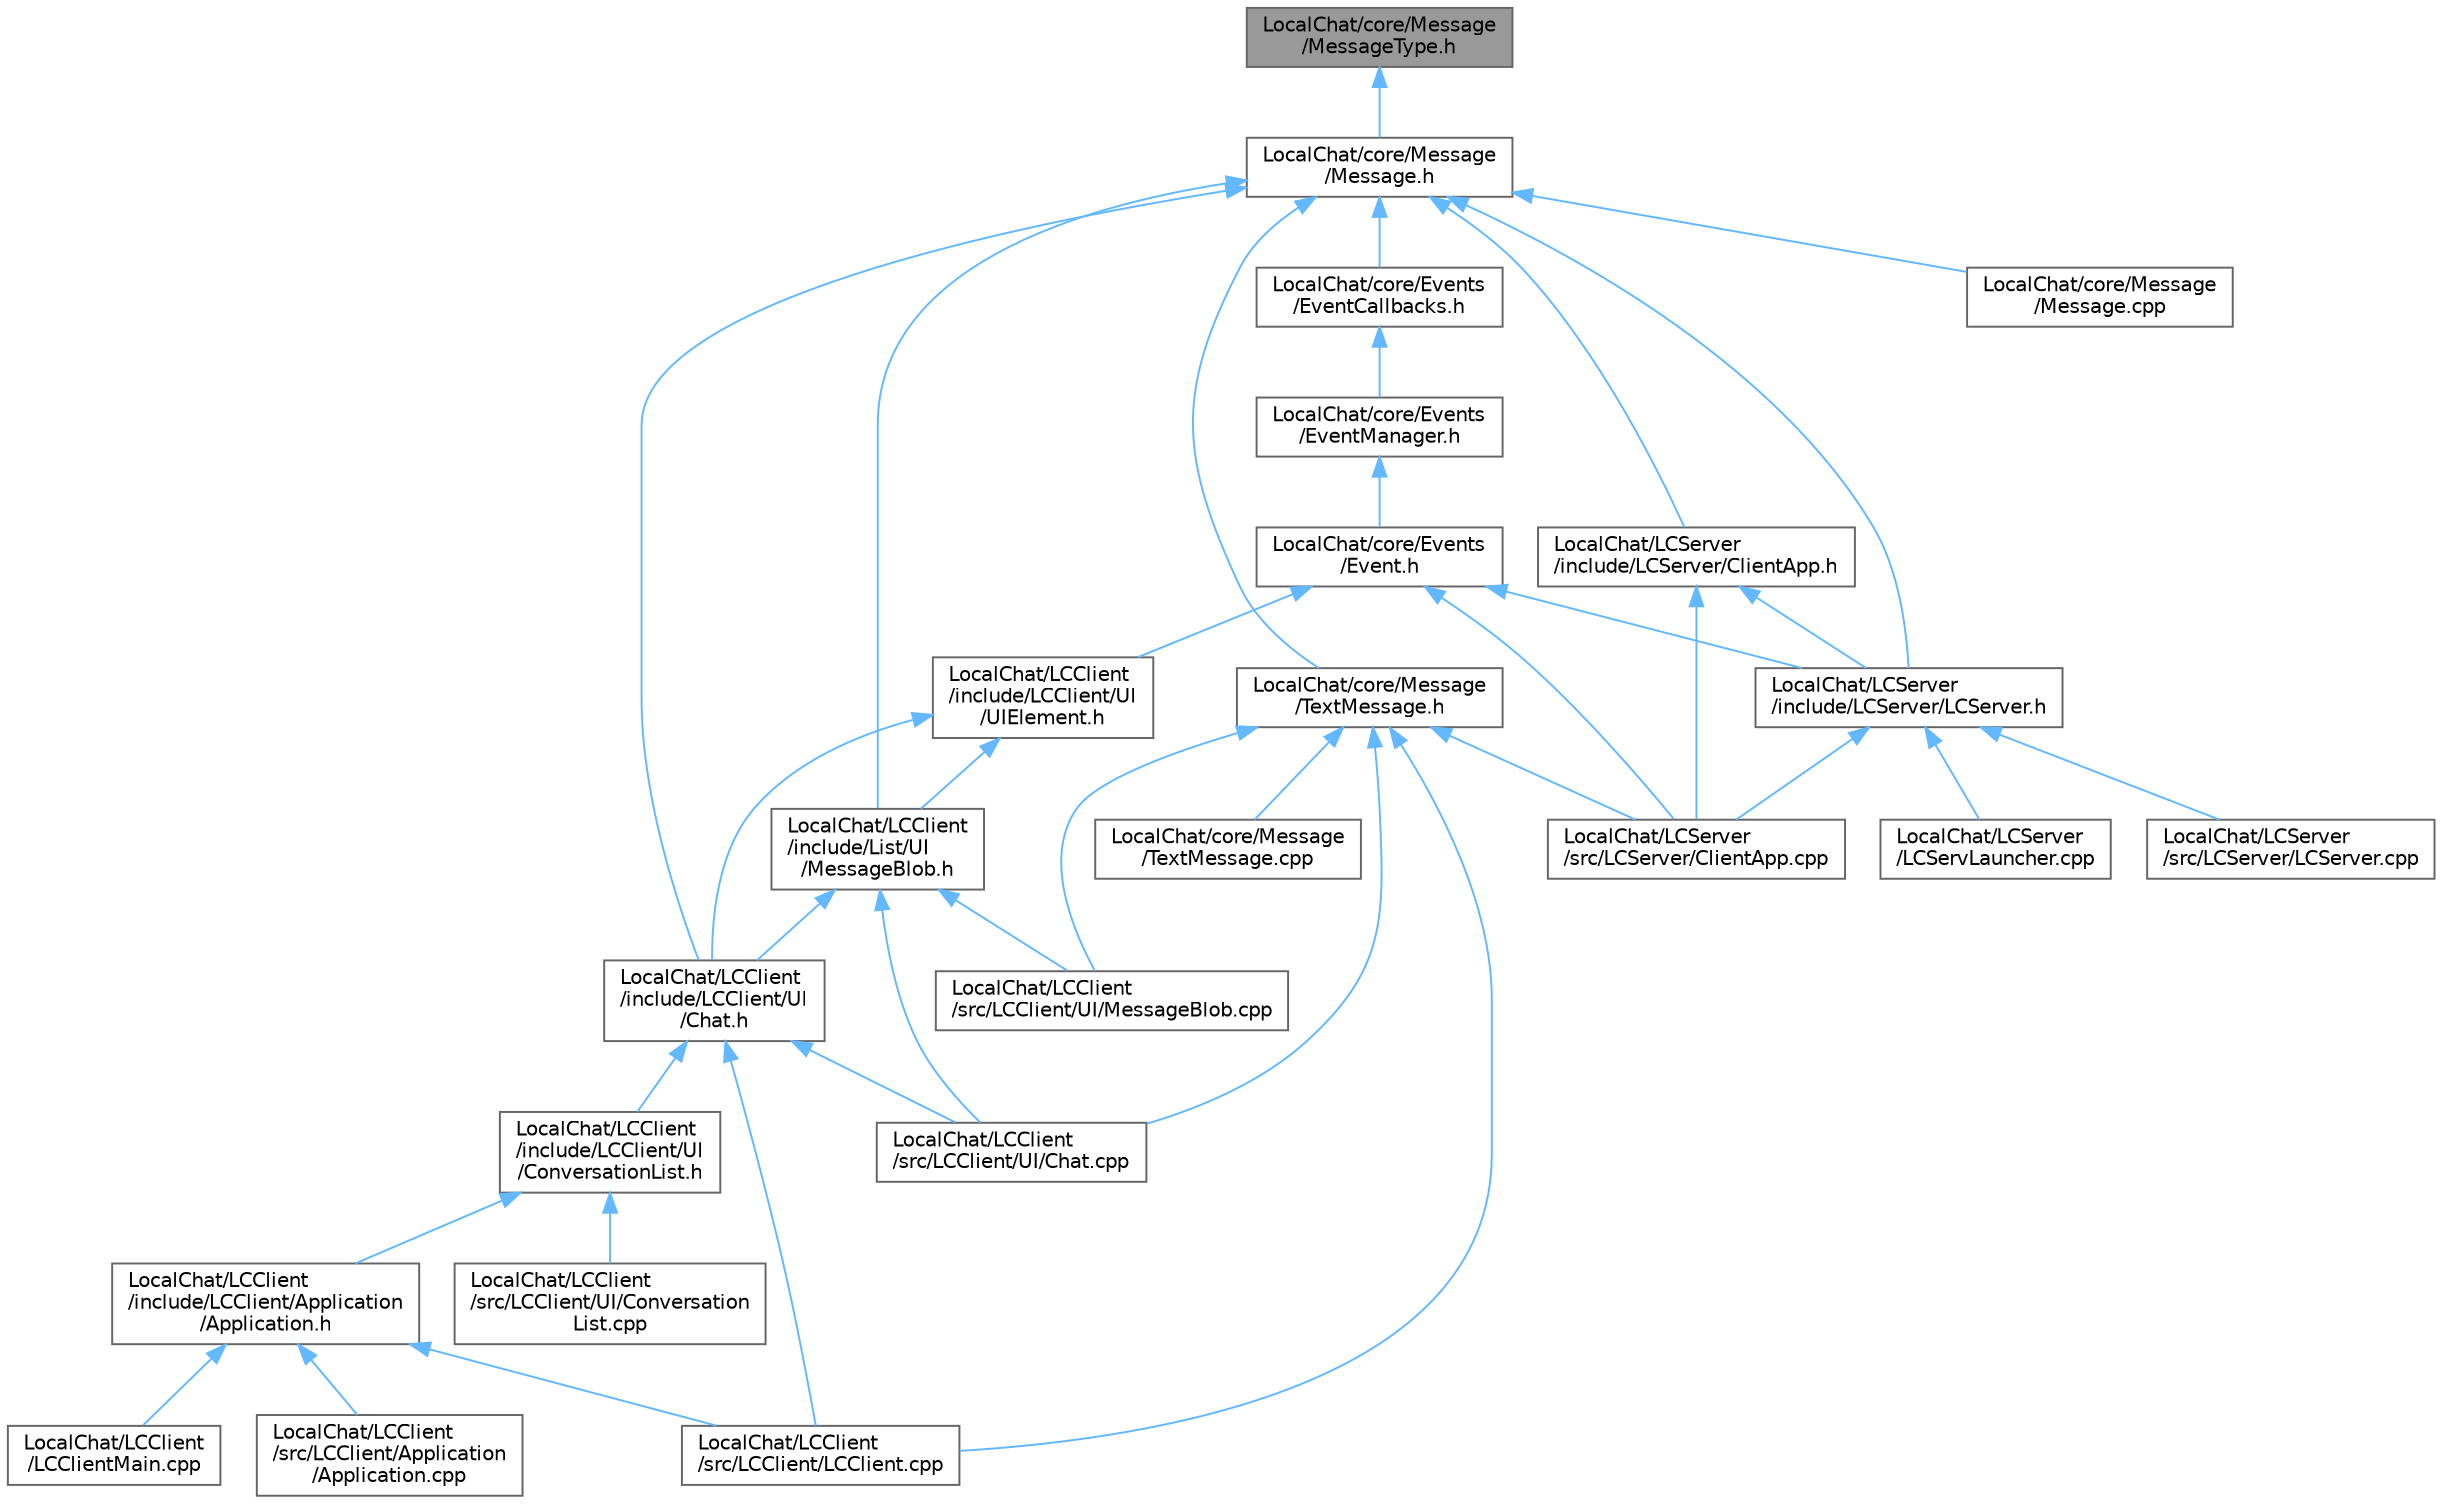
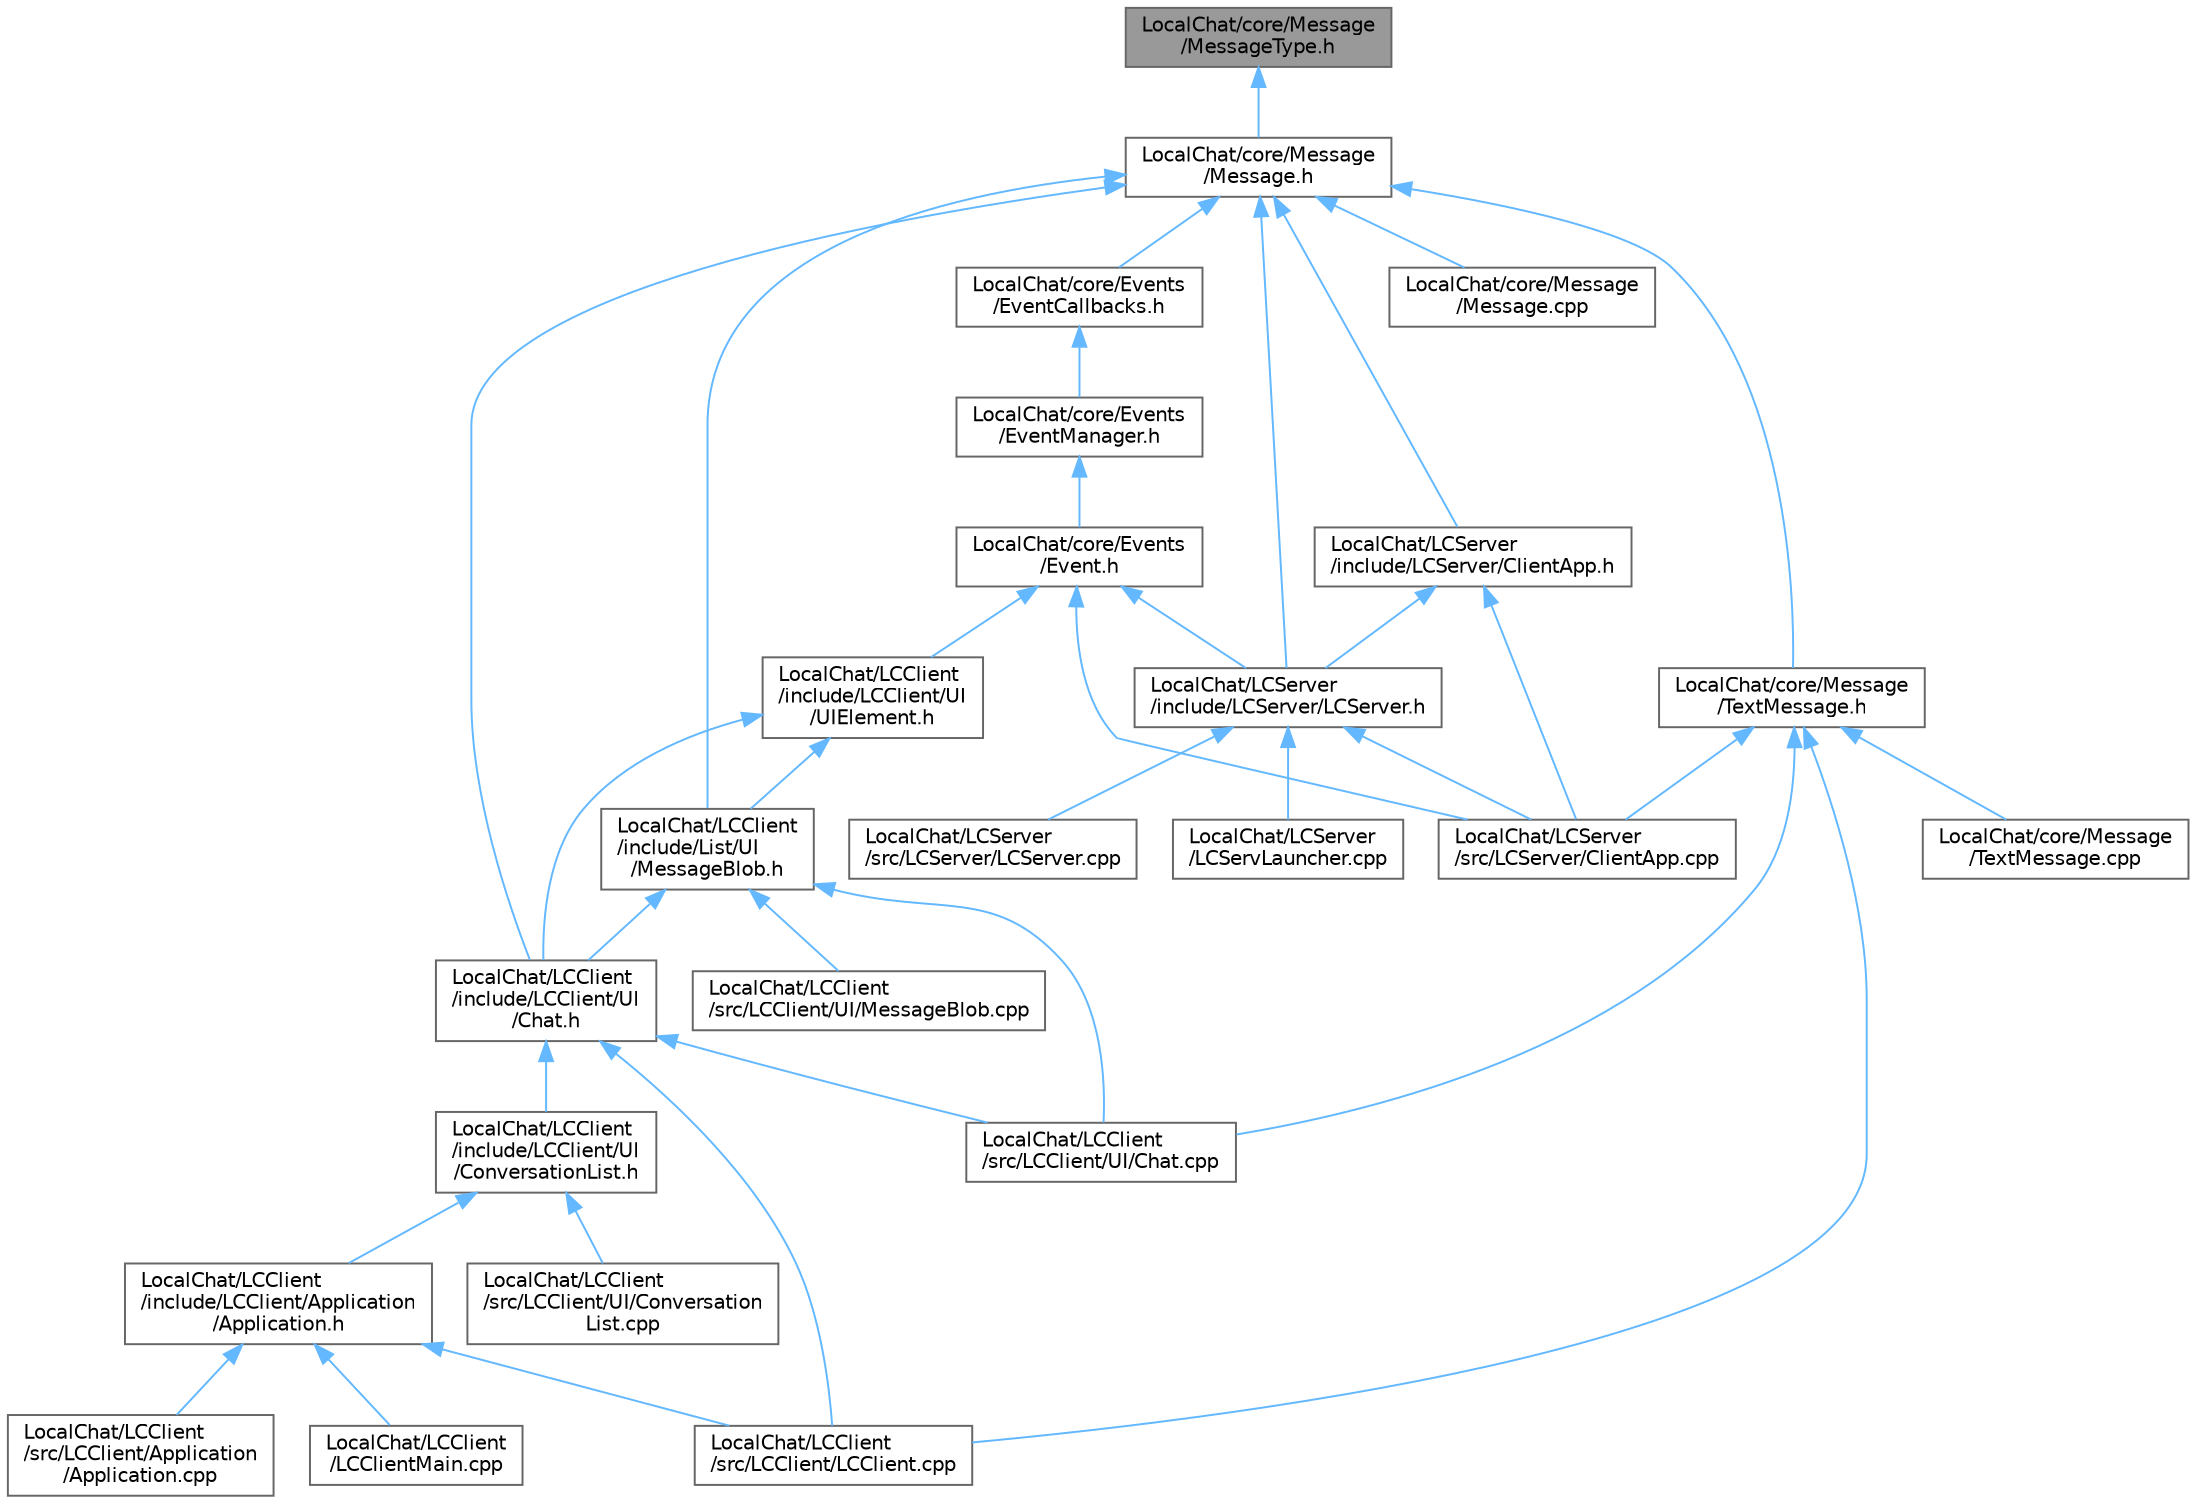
edge "LocalChat/LCClient /src/LCClient/UI/MessageBlob.cpp" -> "LocalChat/core/Message /TextMessage.h": removed
